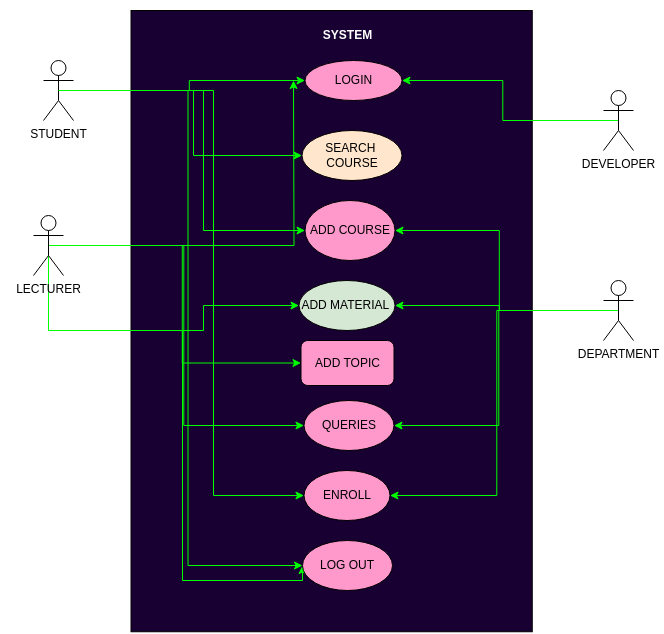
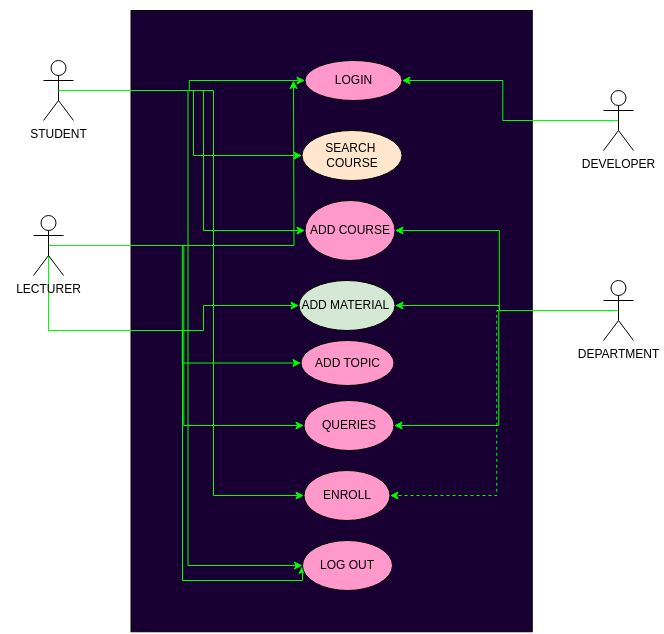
node "SYSTEM": removed
node "ADD TOPIC": shape rounded rectangle -> ellipse
edge "DEPARTMENT" -> "ENROLL": style solid -> dashed
